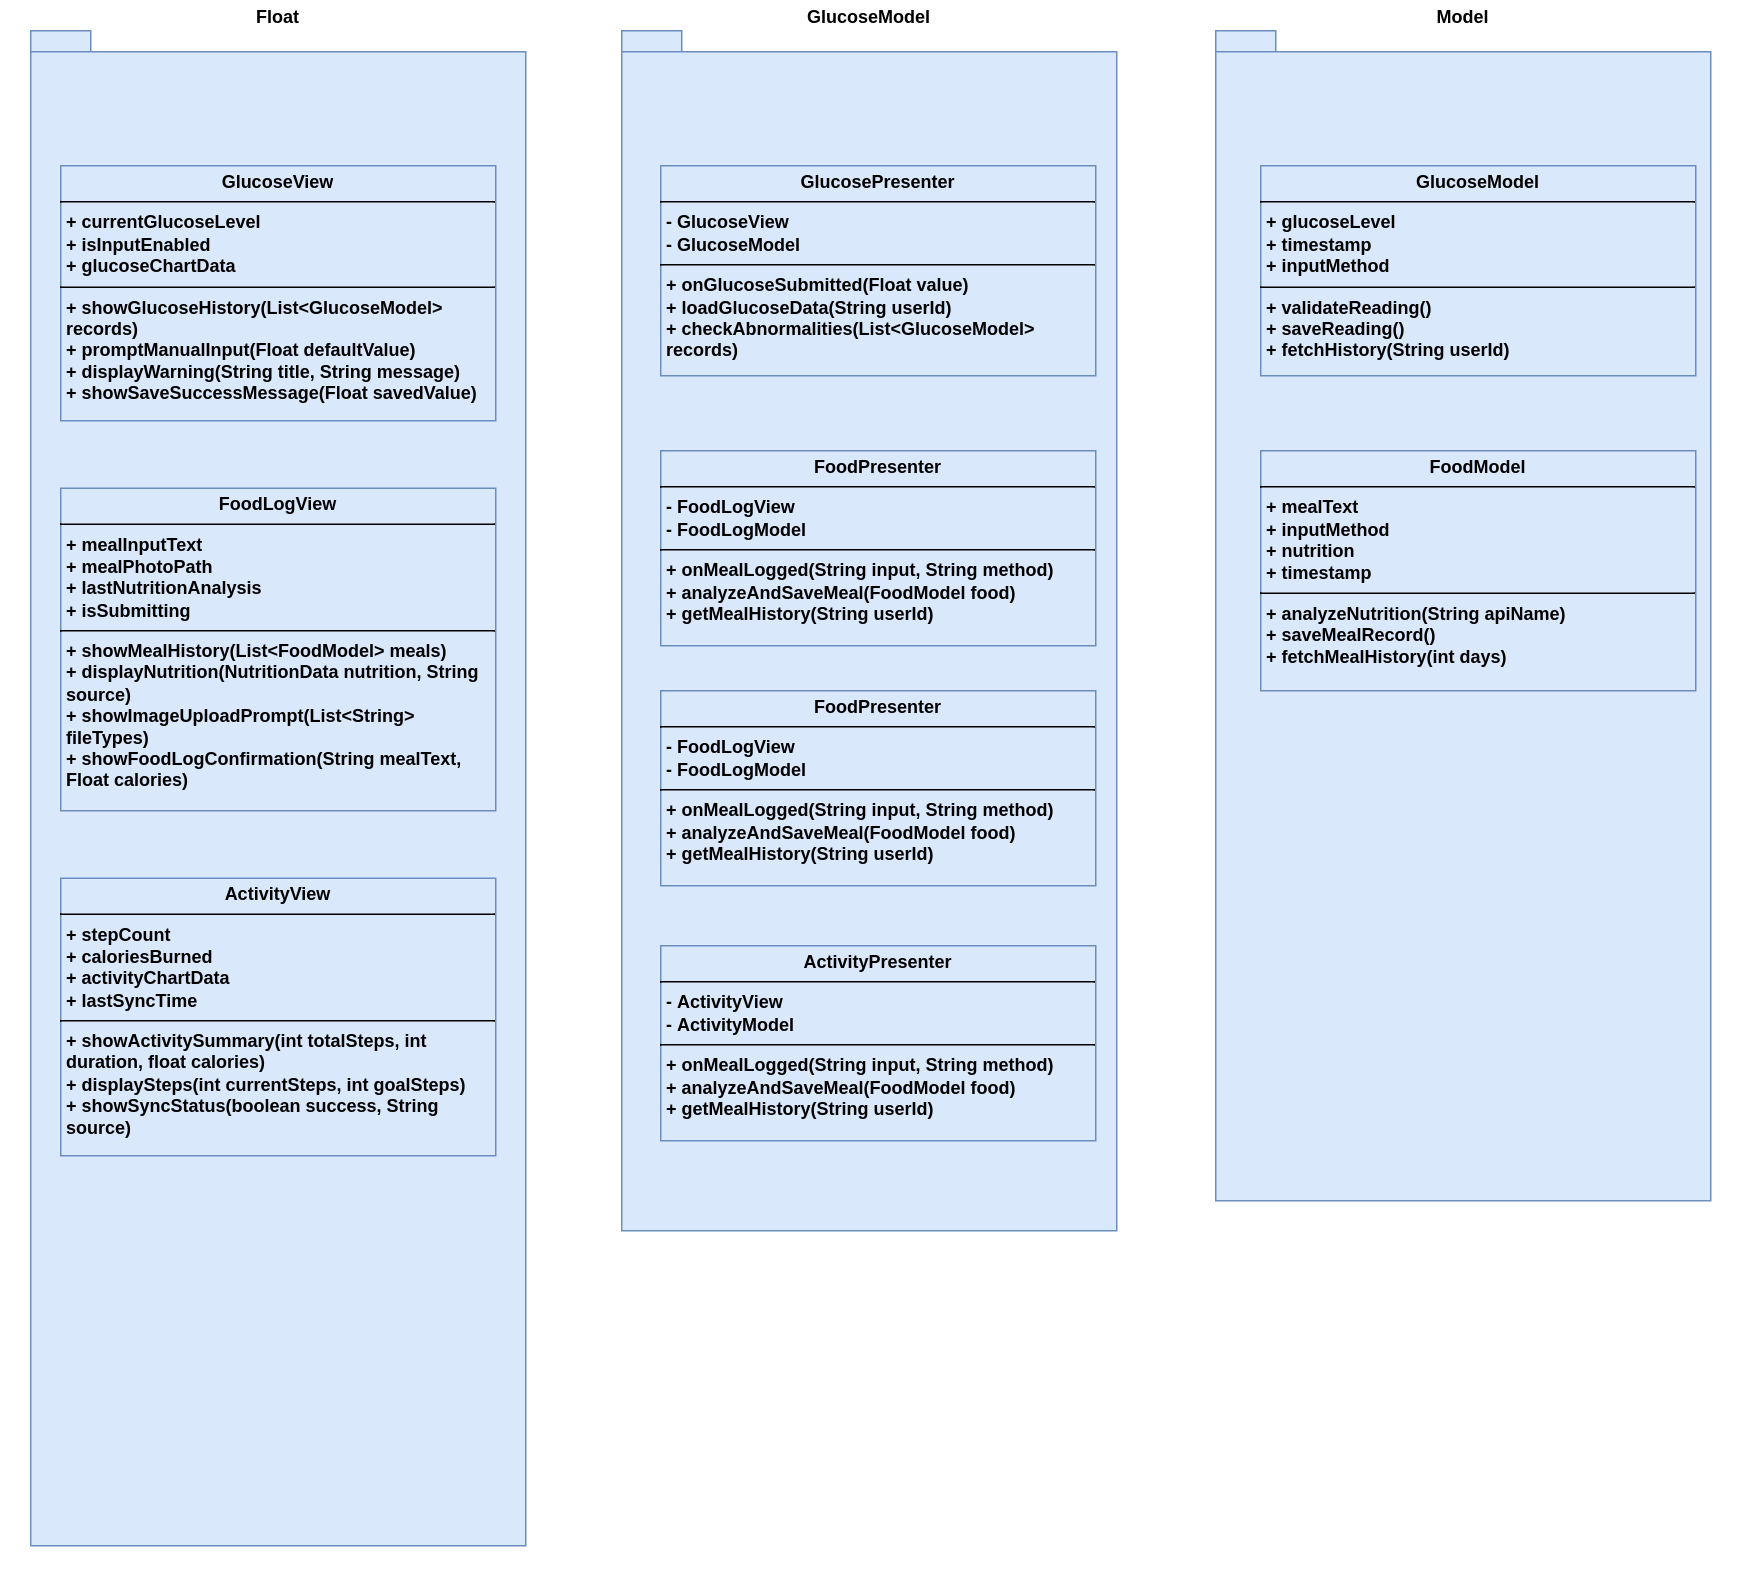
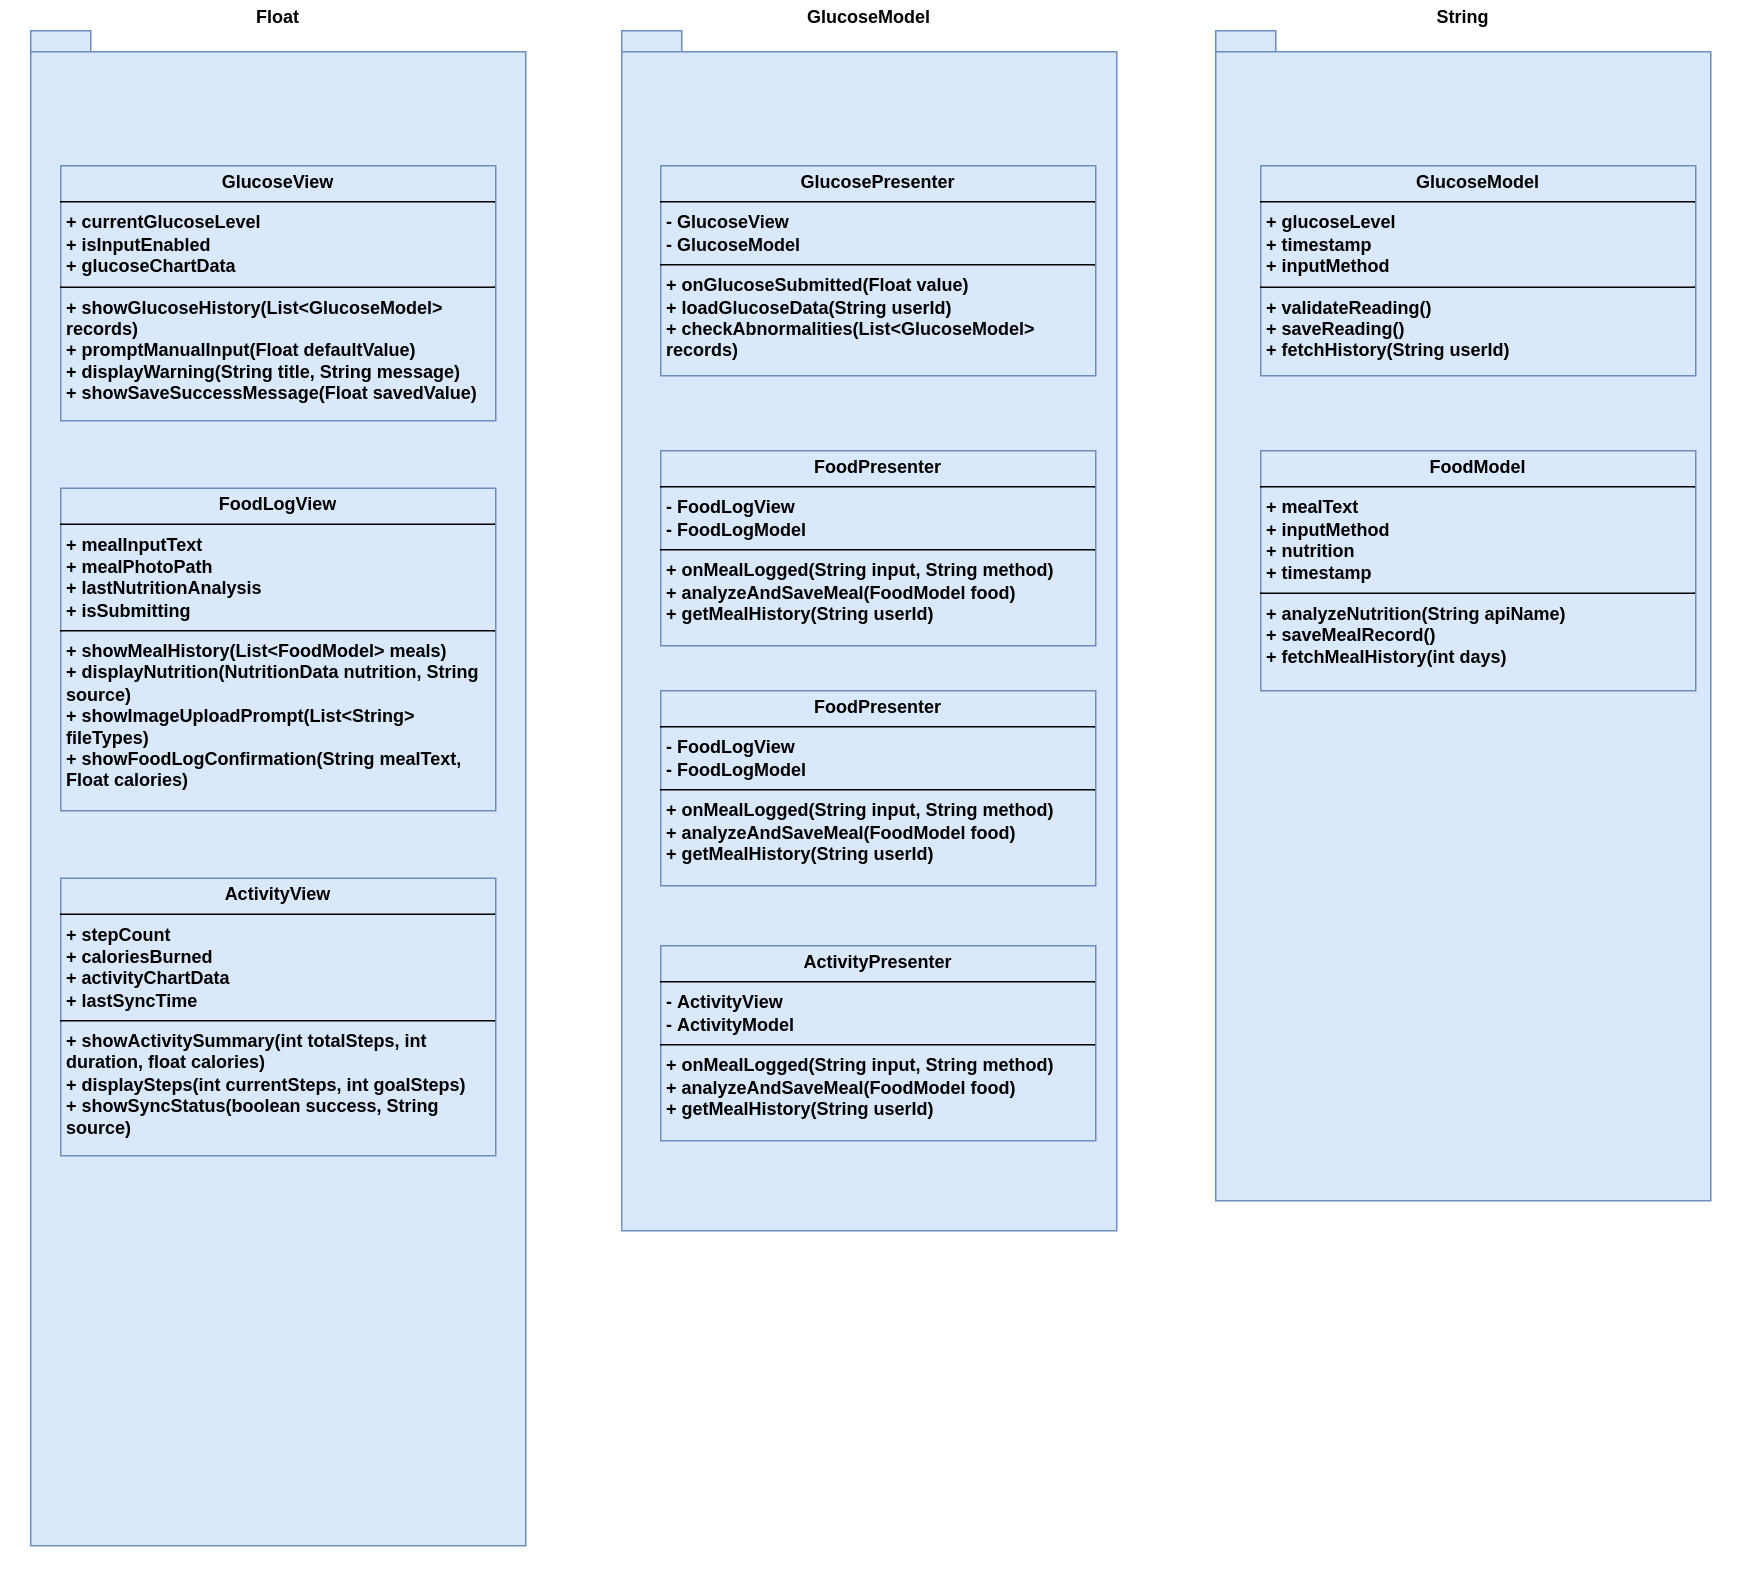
node "Model": label "Model" -> "String"
